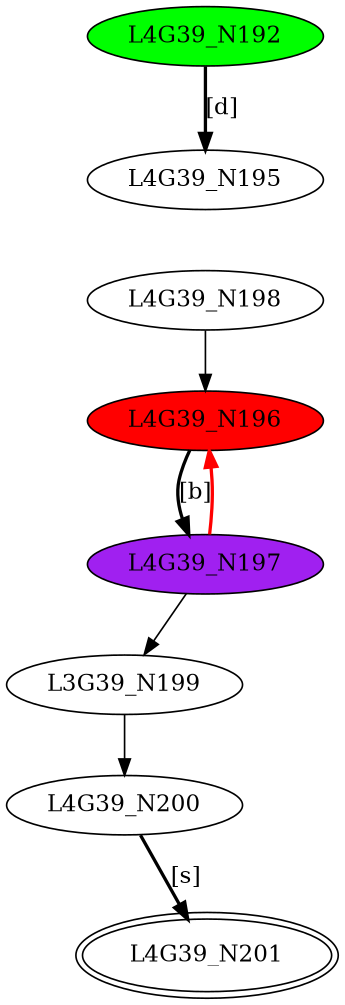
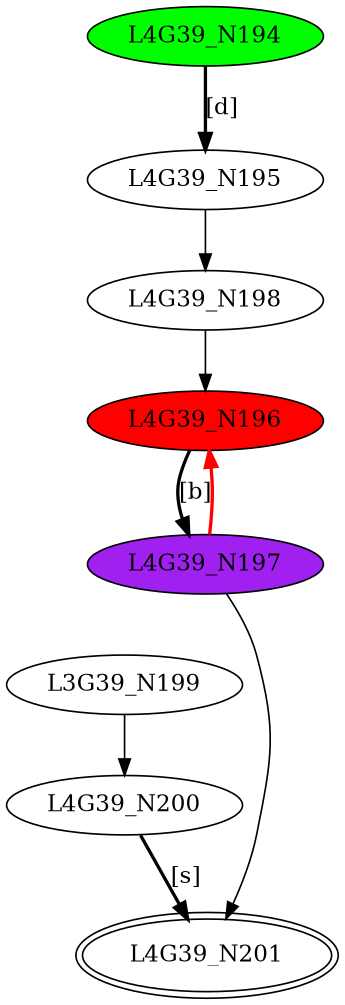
node "L4G39_N192": label "L4G39_N192" -> "L4G39_N194"
edge "L4G39_N195" -> "L4G39_N198": added
edge "L4G39_N197" -> "L3G39_N199": now "L4G39_N197" -> "L4G39_N201"
